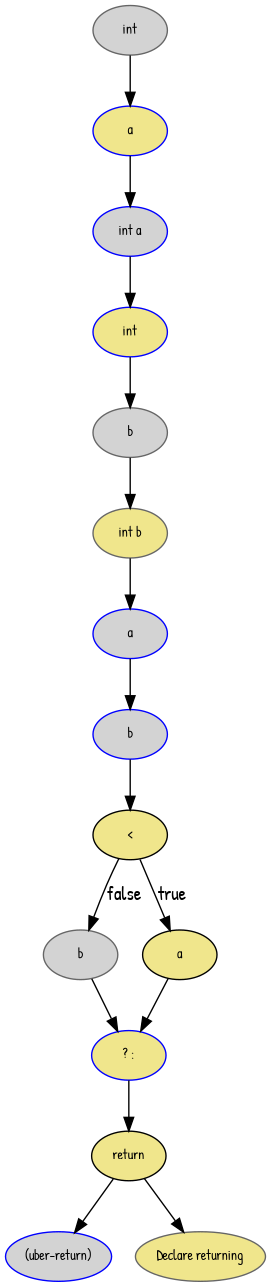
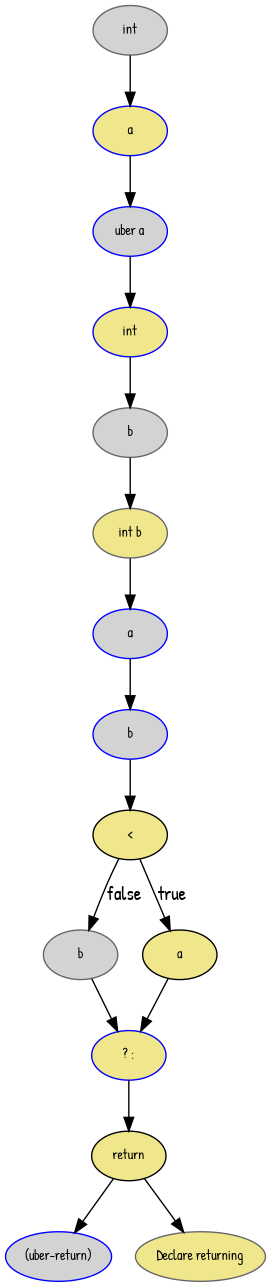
node "int a": label "int a" -> "uber a"
